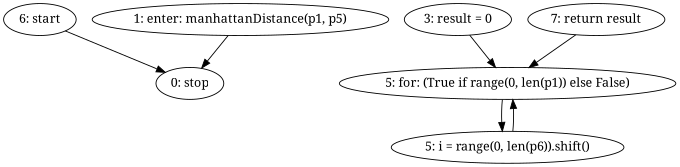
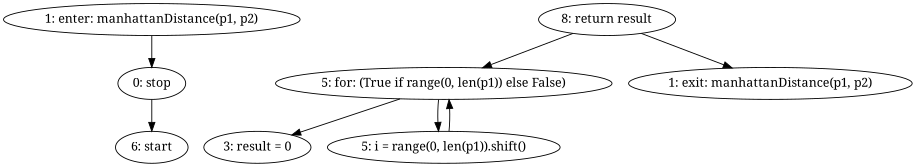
node "1: enter: manhattanDistance(p1, p5)": label "1: enter: manhattanDistance(p1, p5)" -> "1: enter: manhattanDistance(p1, p2)"
node "7: return result": label "7: return result" -> "8: return result"
edge "3: result = 0" -> "5: for: (True if range(0, len(p1)) else False)": reversed
edge "6: start" -> "0: stop": reversed
node "1: exit: manhattanDistance(p1, p2)": added
node "5: i = range(0, len(p6)).shift()": label "5: i = range(0, len(p6)).shift()" -> "5: i = range(0, len(p1)).shift()"
